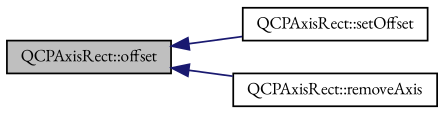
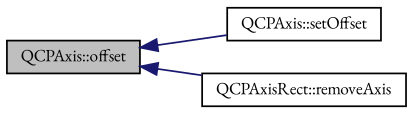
node "QCPAxisRect::setOffset": label "QCPAxisRect::setOffset" -> "QCPAxis::setOffset"
node "QCPAxisRect::offset": label "QCPAxisRect::offset" -> "QCPAxis::offset"
